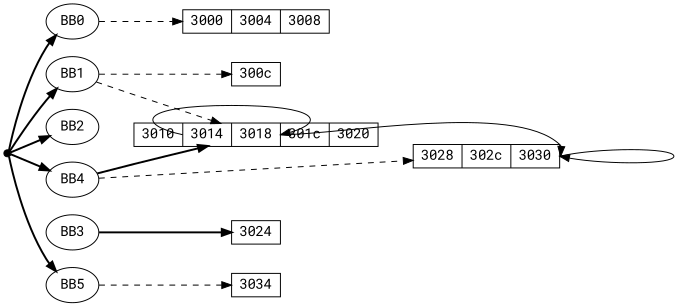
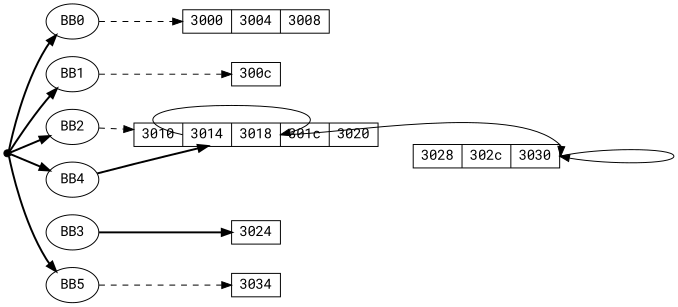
edge "BB1" -> "3010": now "BB2" -> "3010"
edge "BB4" -> "3028": removed
